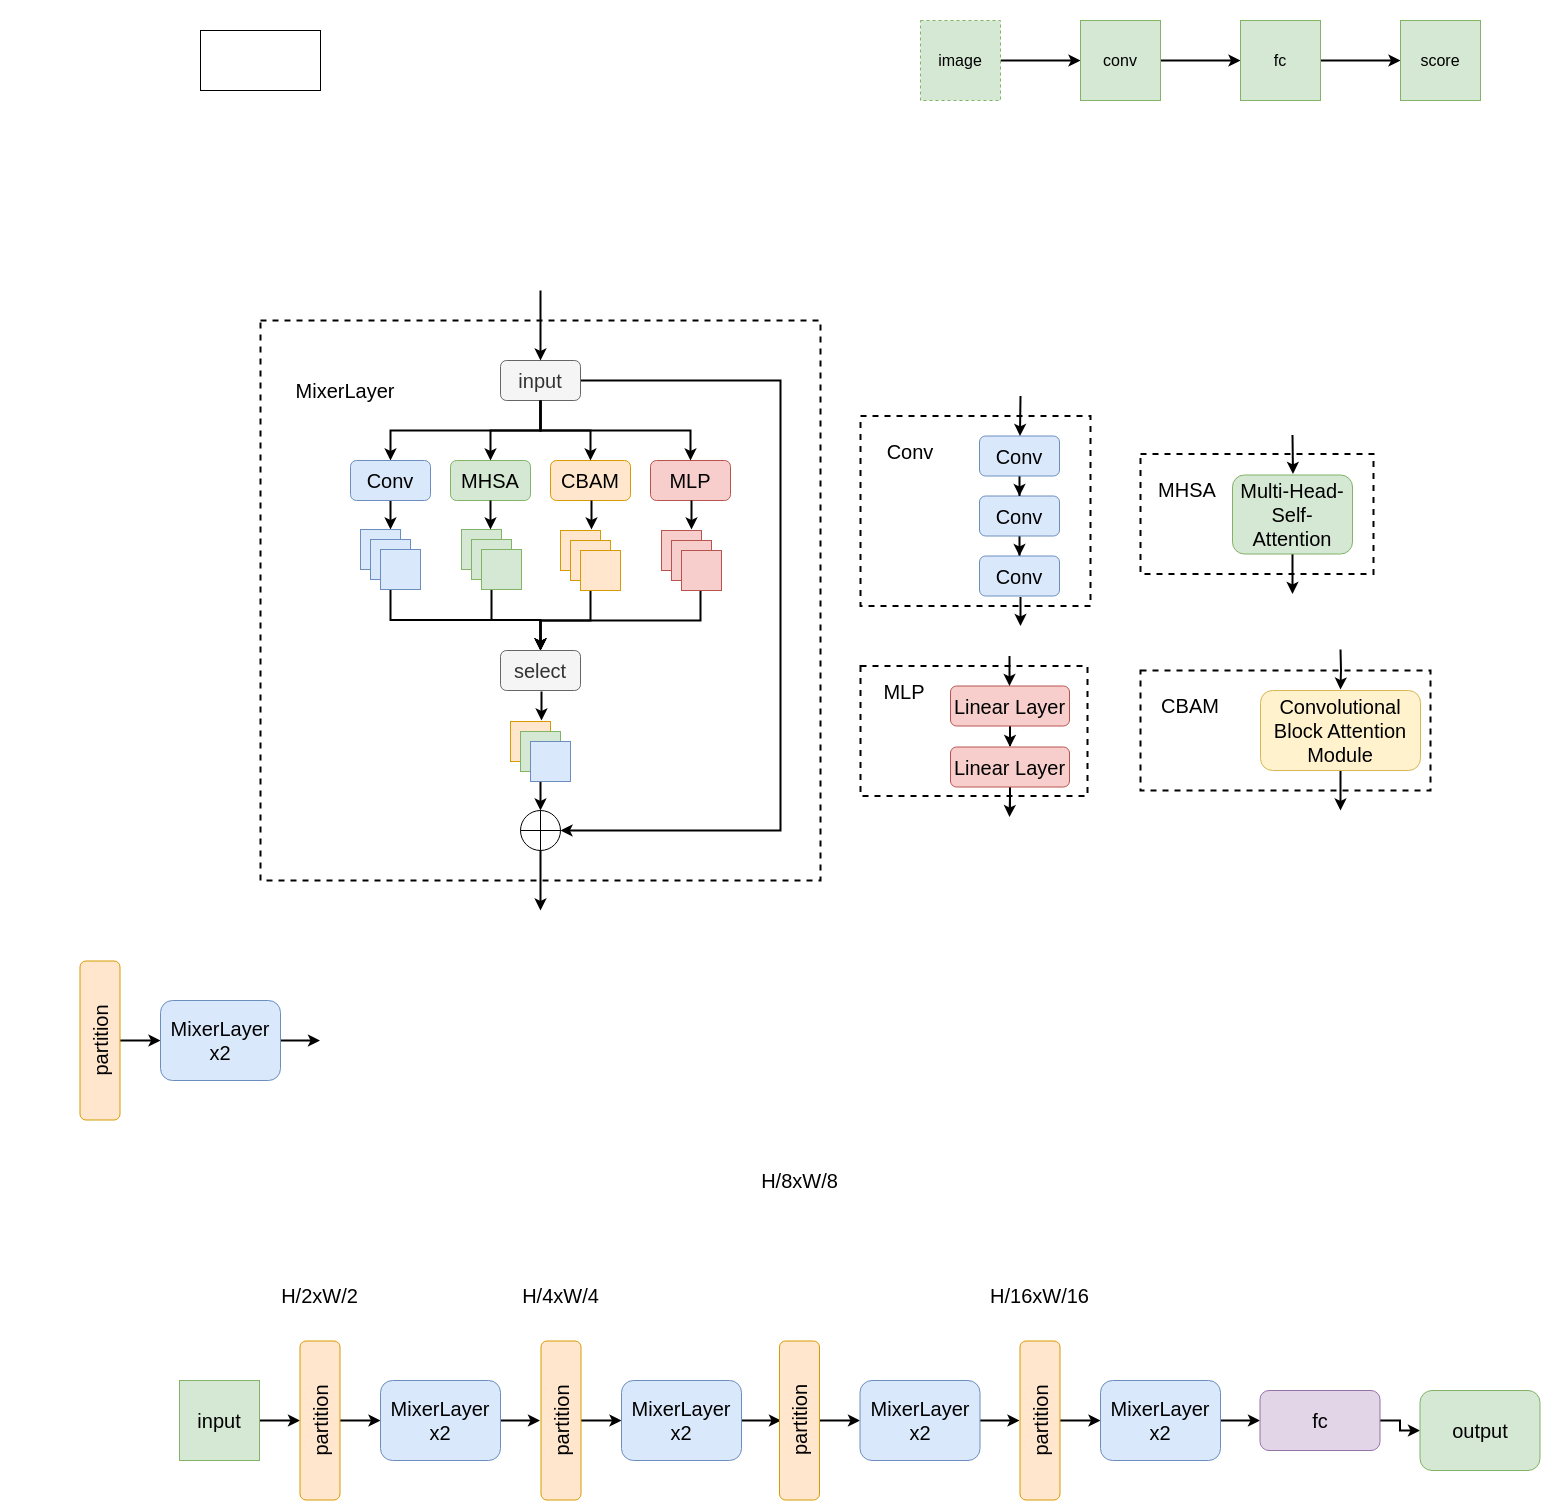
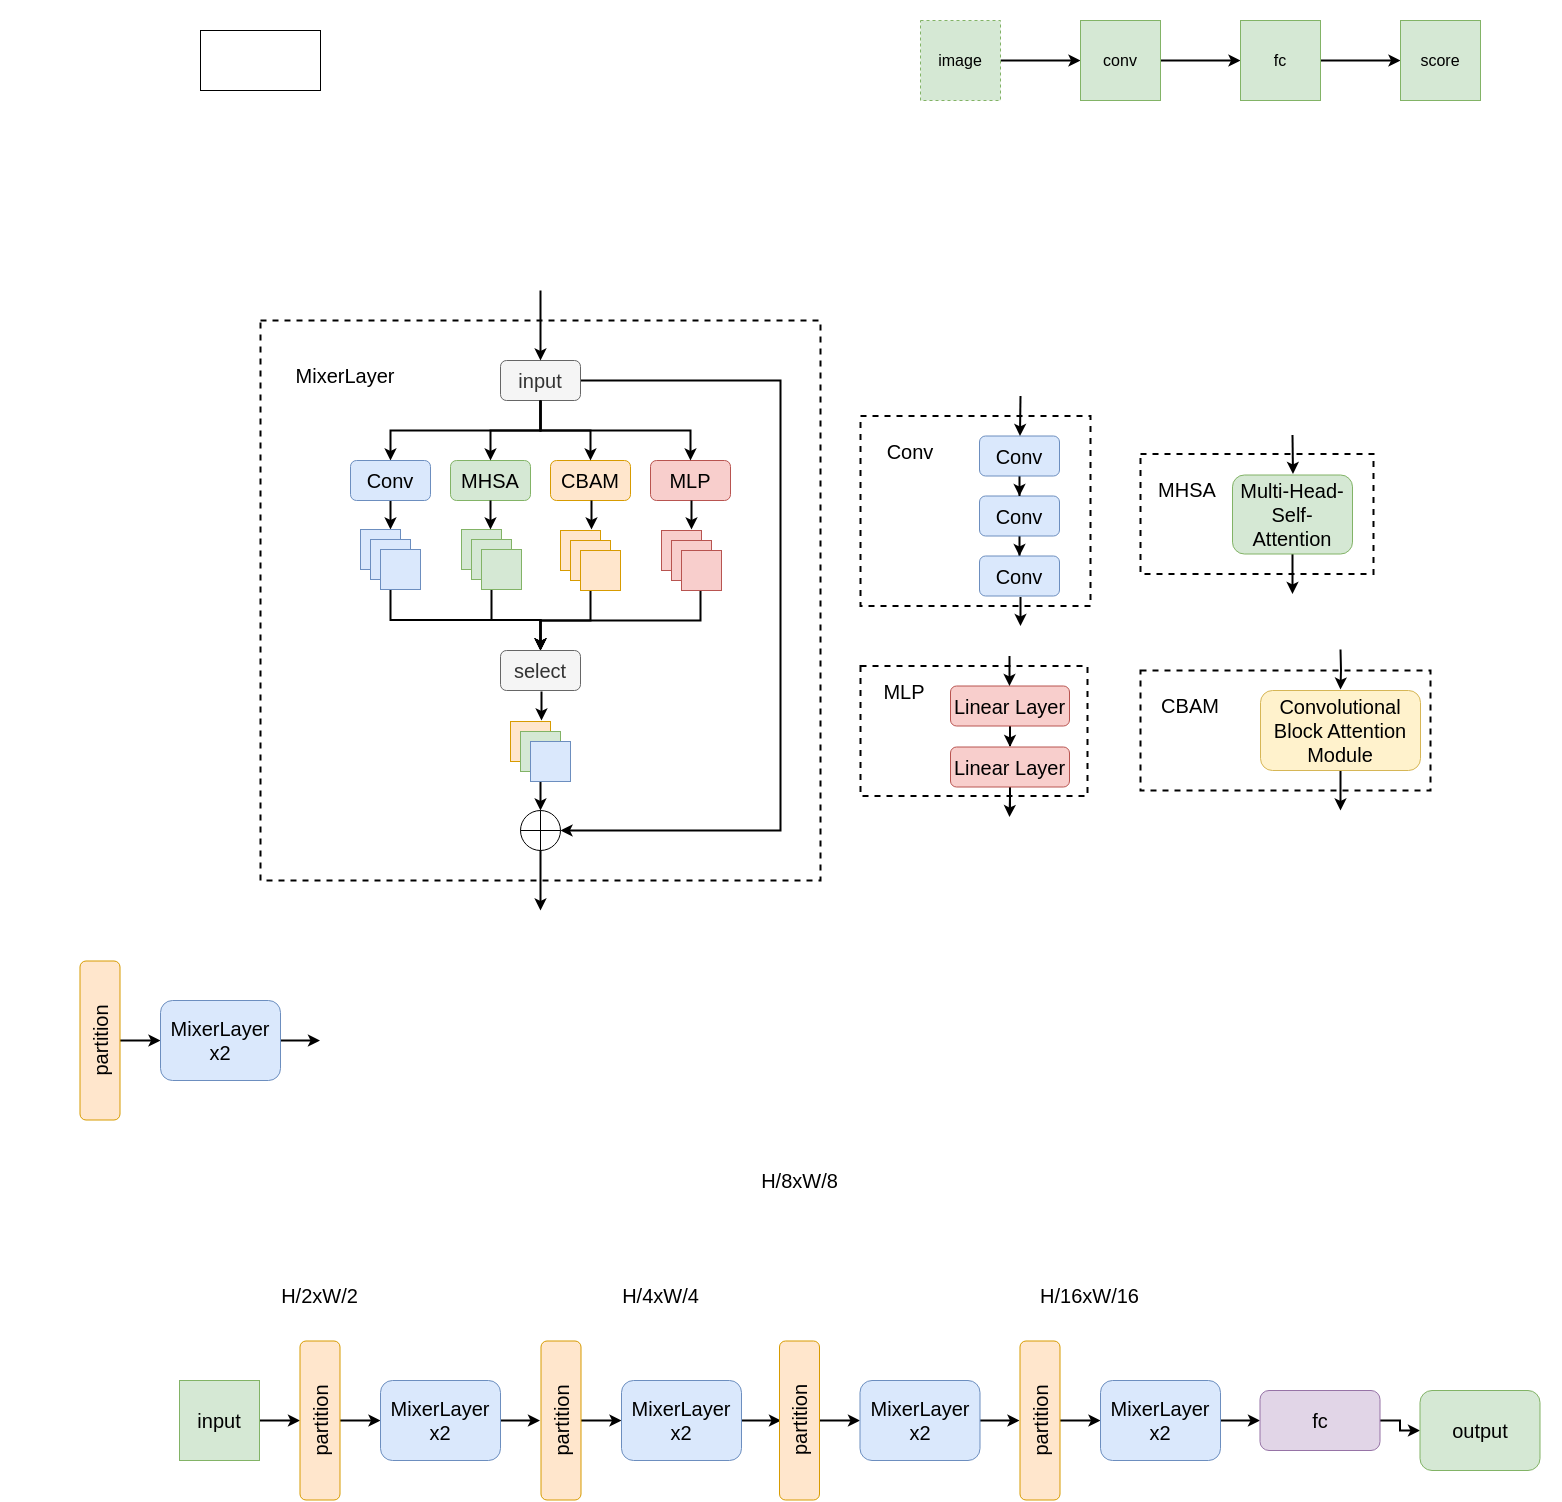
node "MixerLayer": moved (346, 391) -> (346, 376)
node "H/4xW/4": moved (561, 1296) -> (661, 1296)
node "H/16xW/16": moved (1040, 1296) -> (1090, 1296)
